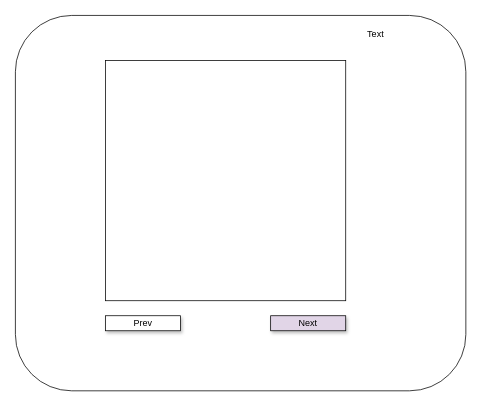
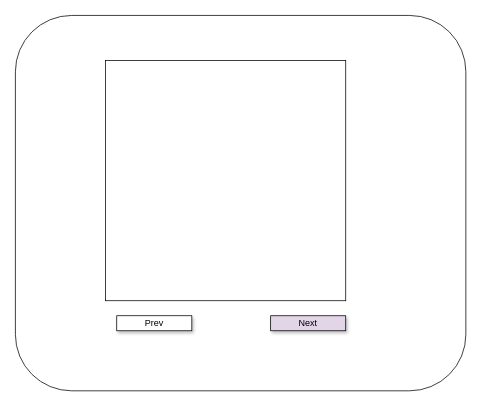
node "Text": removed
node "Prev": moved (143, 323) -> (154, 323)
